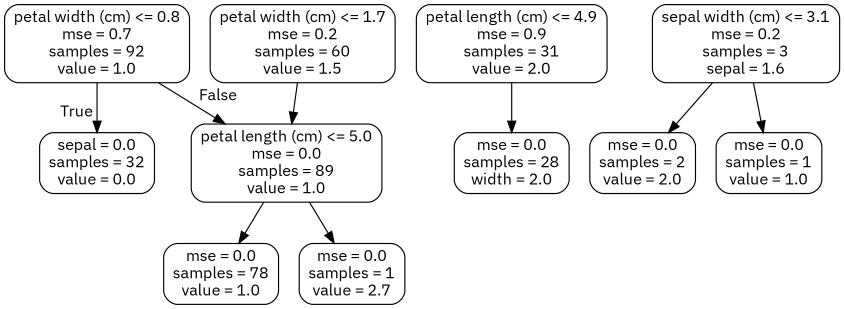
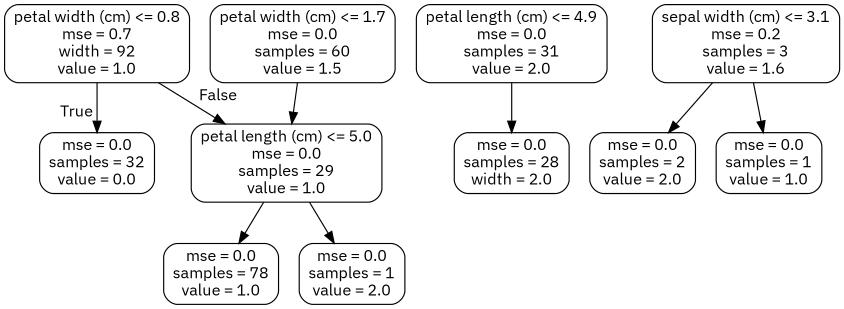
node "petal width (cm) <= 0.8 mse = 0.7 samples = 92 value = 1.0": label "petal width (cm) <= 0.8 mse = 0.7 samples = 92 value = 1.0" -> "petal width (cm) <= 0.8 mse = 0.7 width = 92 value = 1.0"
node "petal width (cm) <= 1.7 mse = 0.2 samples = 60 value = 1.5": label "petal width (cm) <= 1.7 mse = 0.2 samples = 60 value = 1.5" -> "petal width (cm) <= 1.7 mse = 0.0 samples = 60 value = 1.5"
node "petal length (cm) <= 4.9 mse = 0.9 samples = 31 value = 2.0": label "petal length (cm) <= 4.9 mse = 0.9 samples = 31 value = 2.0" -> "petal length (cm) <= 4.9 mse = 0.0 samples = 31 value = 2.0"
node "sepal width (cm) <= 3.1 mse = 0.2 samples = 3 sepal = 1.6": label "sepal width (cm) <= 3.1 mse = 0.2 samples = 3 sepal = 1.6" -> "sepal width (cm) <= 3.1 mse = 0.2 samples = 3 value = 1.6"
node "sepal = 0.0 samples = 32 value = 0.0": label "sepal = 0.0 samples = 32 value = 0.0" -> "mse = 0.0 samples = 32 value = 0.0"
node "petal length (cm) <= 5.0 mse = 0.0 samples = 89 value = 1.0": label "petal length (cm) <= 5.0 mse = 0.0 samples = 89 value = 1.0" -> "petal length (cm) <= 5.0 mse = 0.0 samples = 29 value = 1.0"
node "mse = 0.0 samples = 1 value = 2.7": label "mse = 0.0 samples = 1 value = 2.7" -> "mse = 0.0 samples = 1 value = 2.0"
